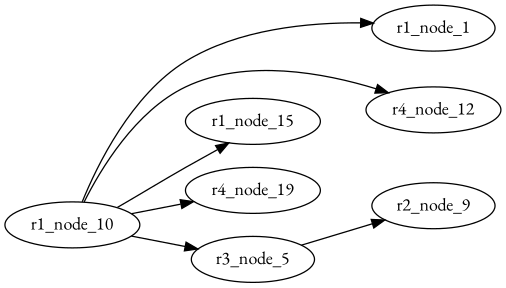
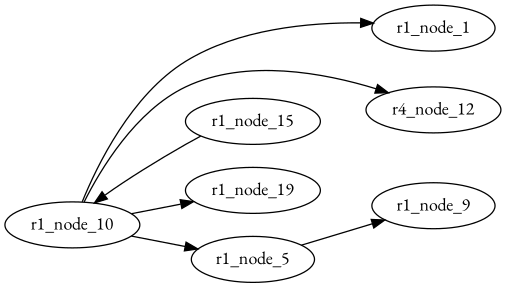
edge "r1_node_10" -> "r1_node_15": reversed
node "r4_node_19": label "r4_node_19" -> "r1_node_19"
node "r2_node_9": label "r2_node_9" -> "r1_node_9"
node "r3_node_5": label "r3_node_5" -> "r1_node_5"
